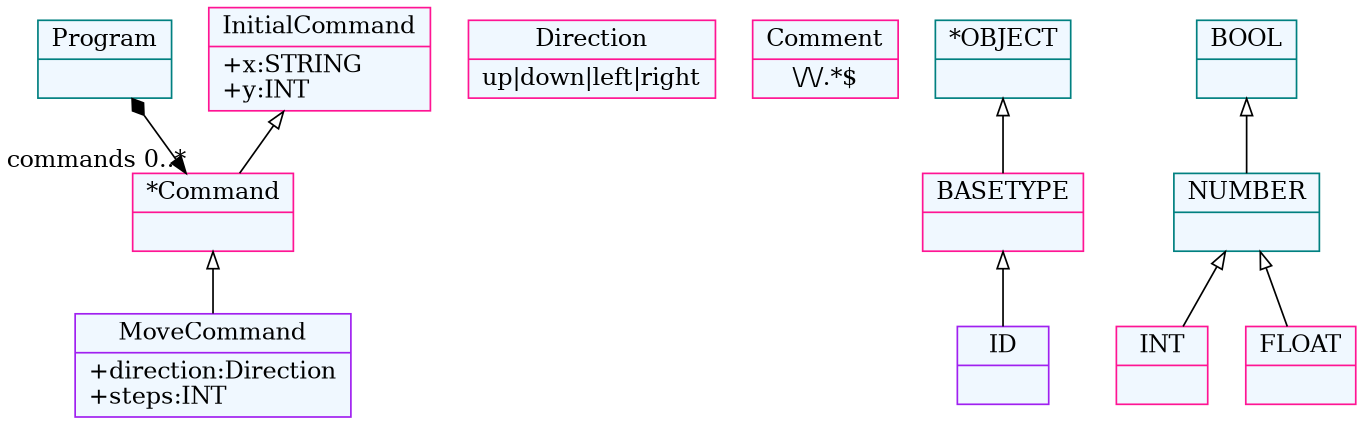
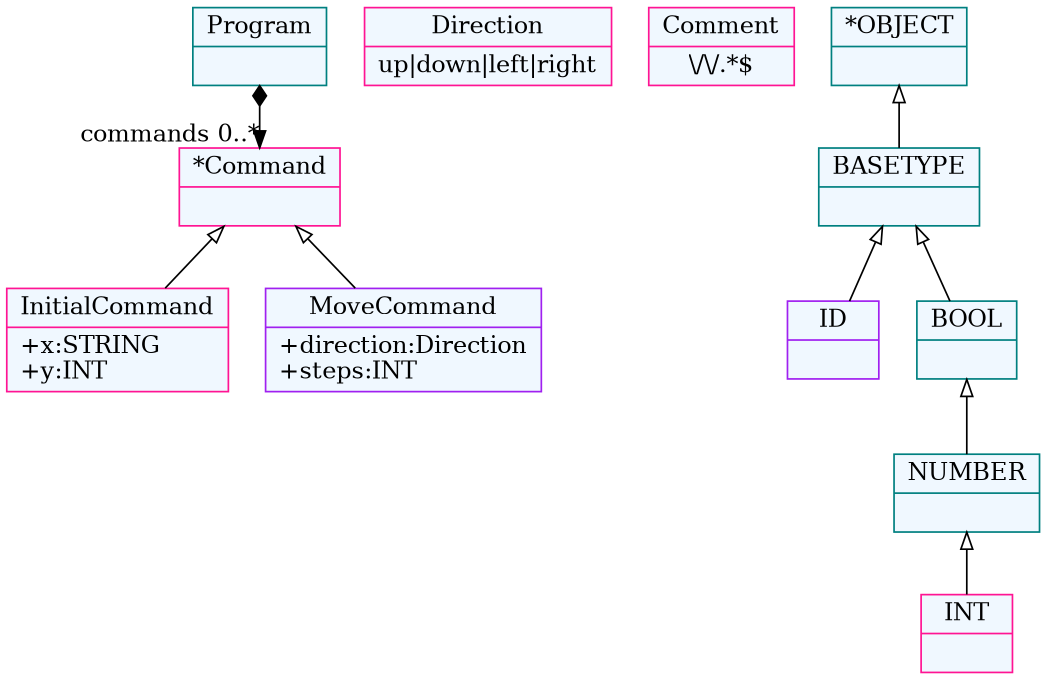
edge "*Command" -> "InitialCommand": reversed
node "BASETYPE": color deeppink -> teal
edge "BOOL" -> "BASETYPE": added
node "FLOAT": removed
